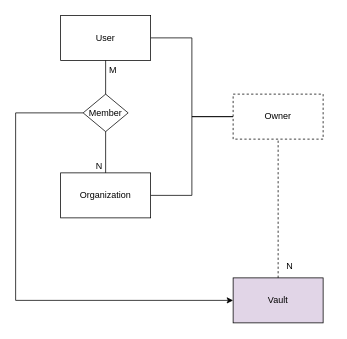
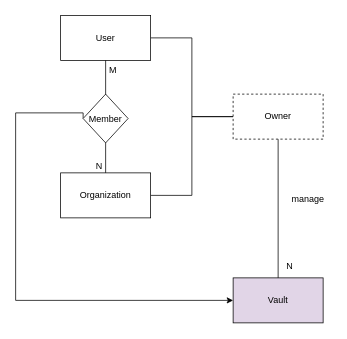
node "Member": size 45x38 -> 45x49
node "manage": added
edge "Owner" -- "Vault": style dashed -> solid
